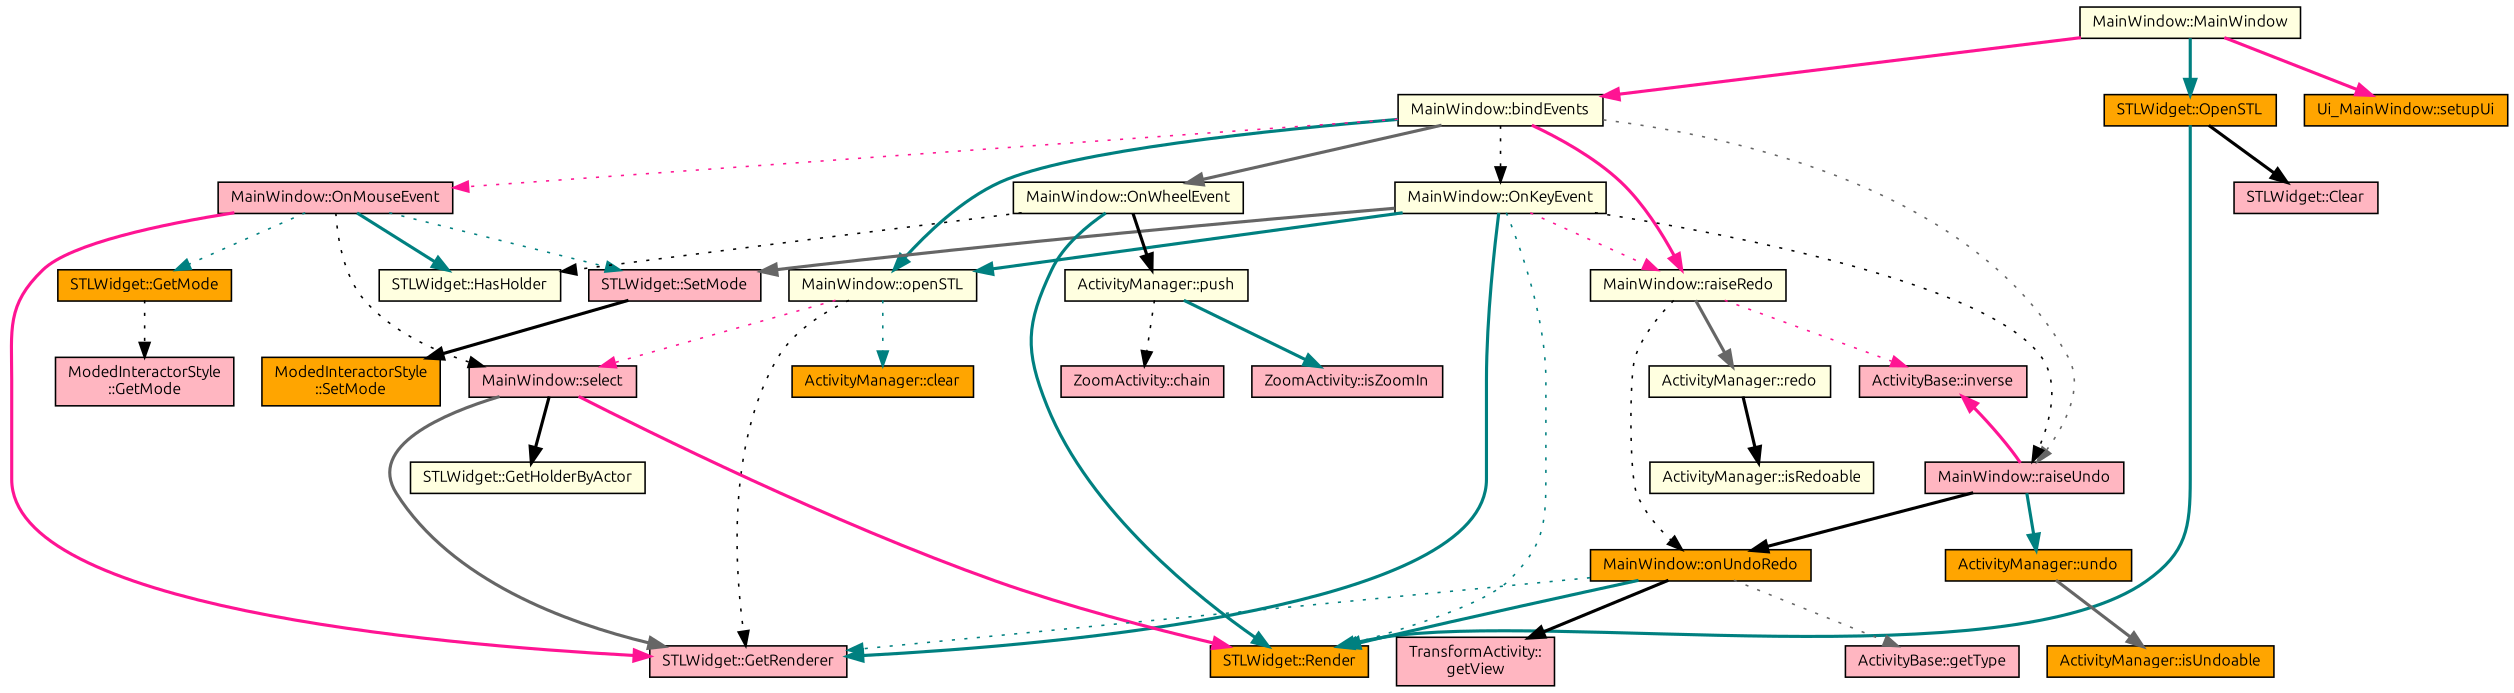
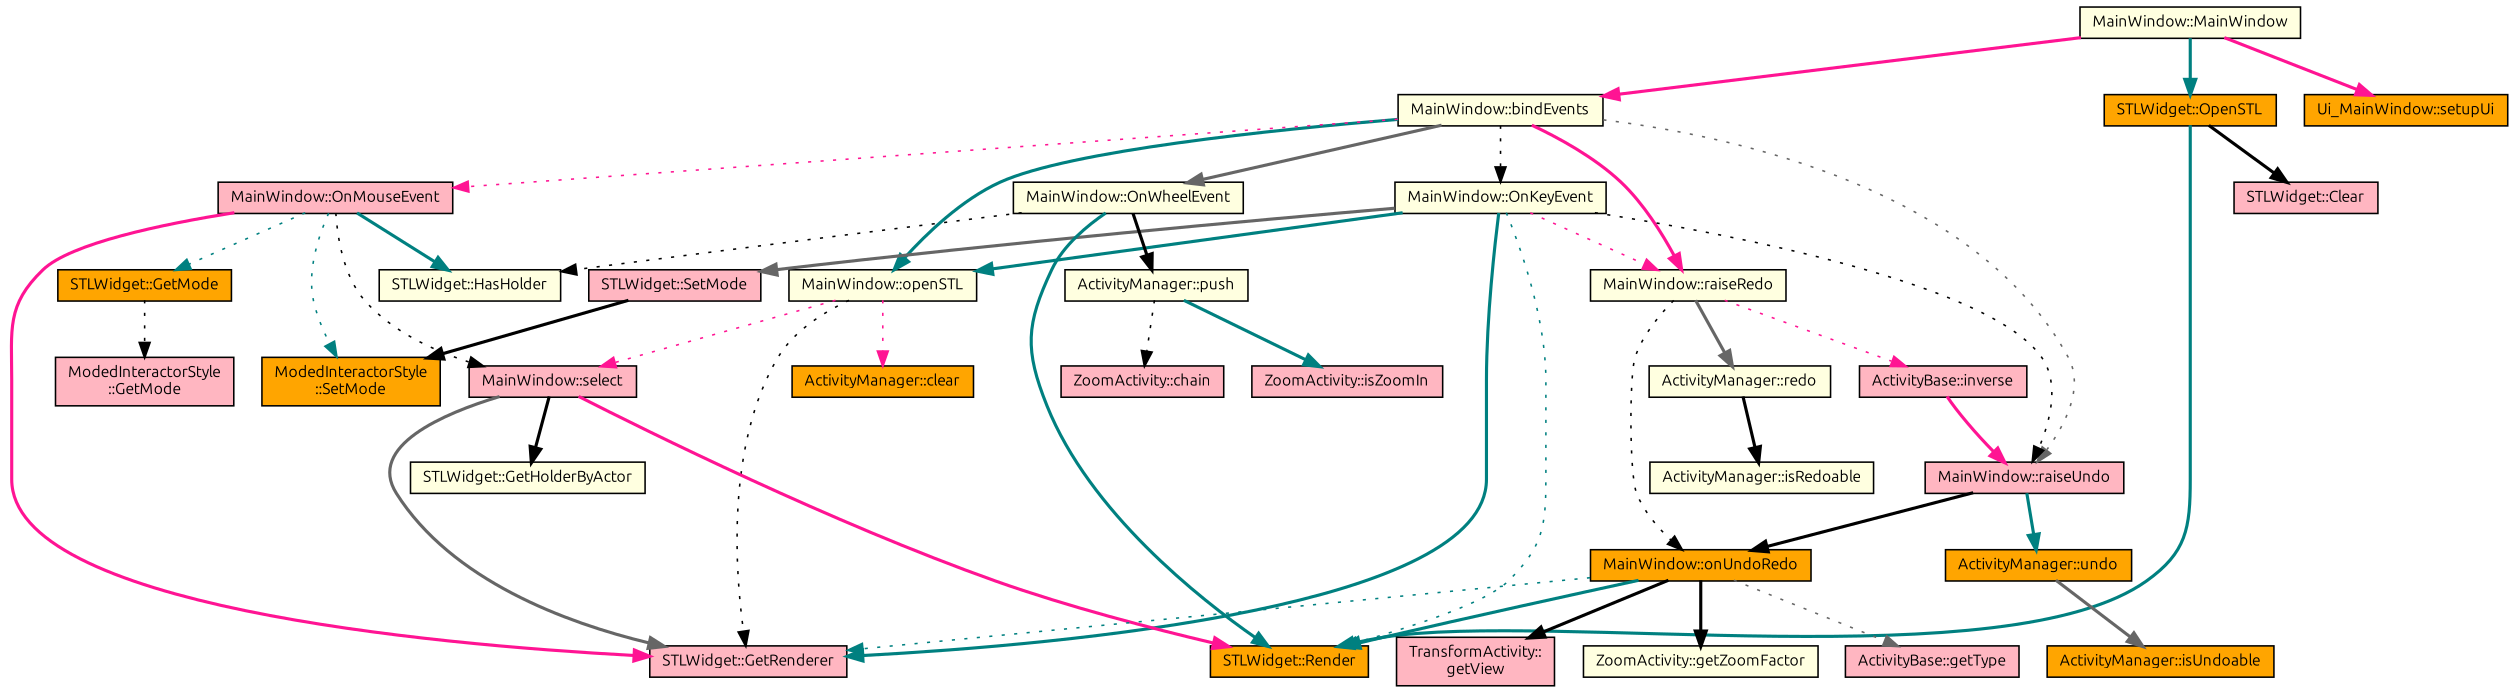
edge "MainWindow::OnMouseEvent" -> "STLWidget::SetMode": now "MainWindow::OnMouseEvent" -> "ModedInteractorStyle ::SetMode"
edge "MainWindow::openSTL" -> "ActivityManager::clear": color teal -> deeppink
edge "MainWindow::raiseUndo" -> "ActivityBase::inverse": reversed
node "ZoomActivity::getZoomFactor": added
